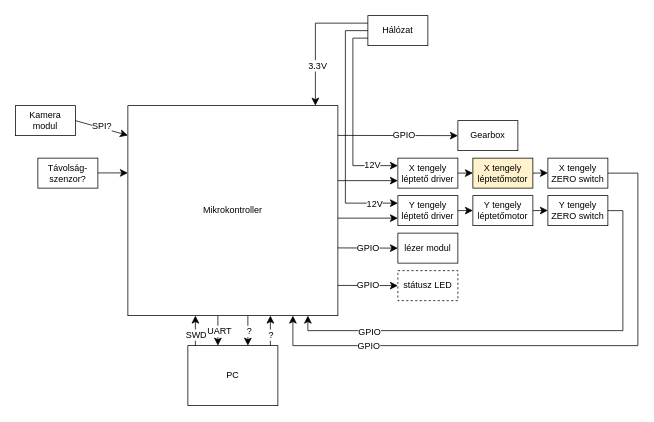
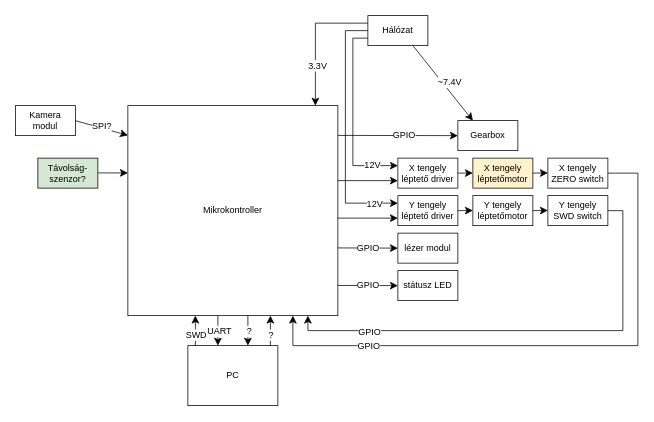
edge "Hálózat" -> "Gearbox": added, label "~7.4V"
node "Távolság-szenzor?": fillcolor #ffffff -> #d5e8d4
node "Y tengely ZERO switch": label "Y tengely ZERO switch" -> "Y tengely SWD switch"
node "státusz LED": style dashed -> solid
